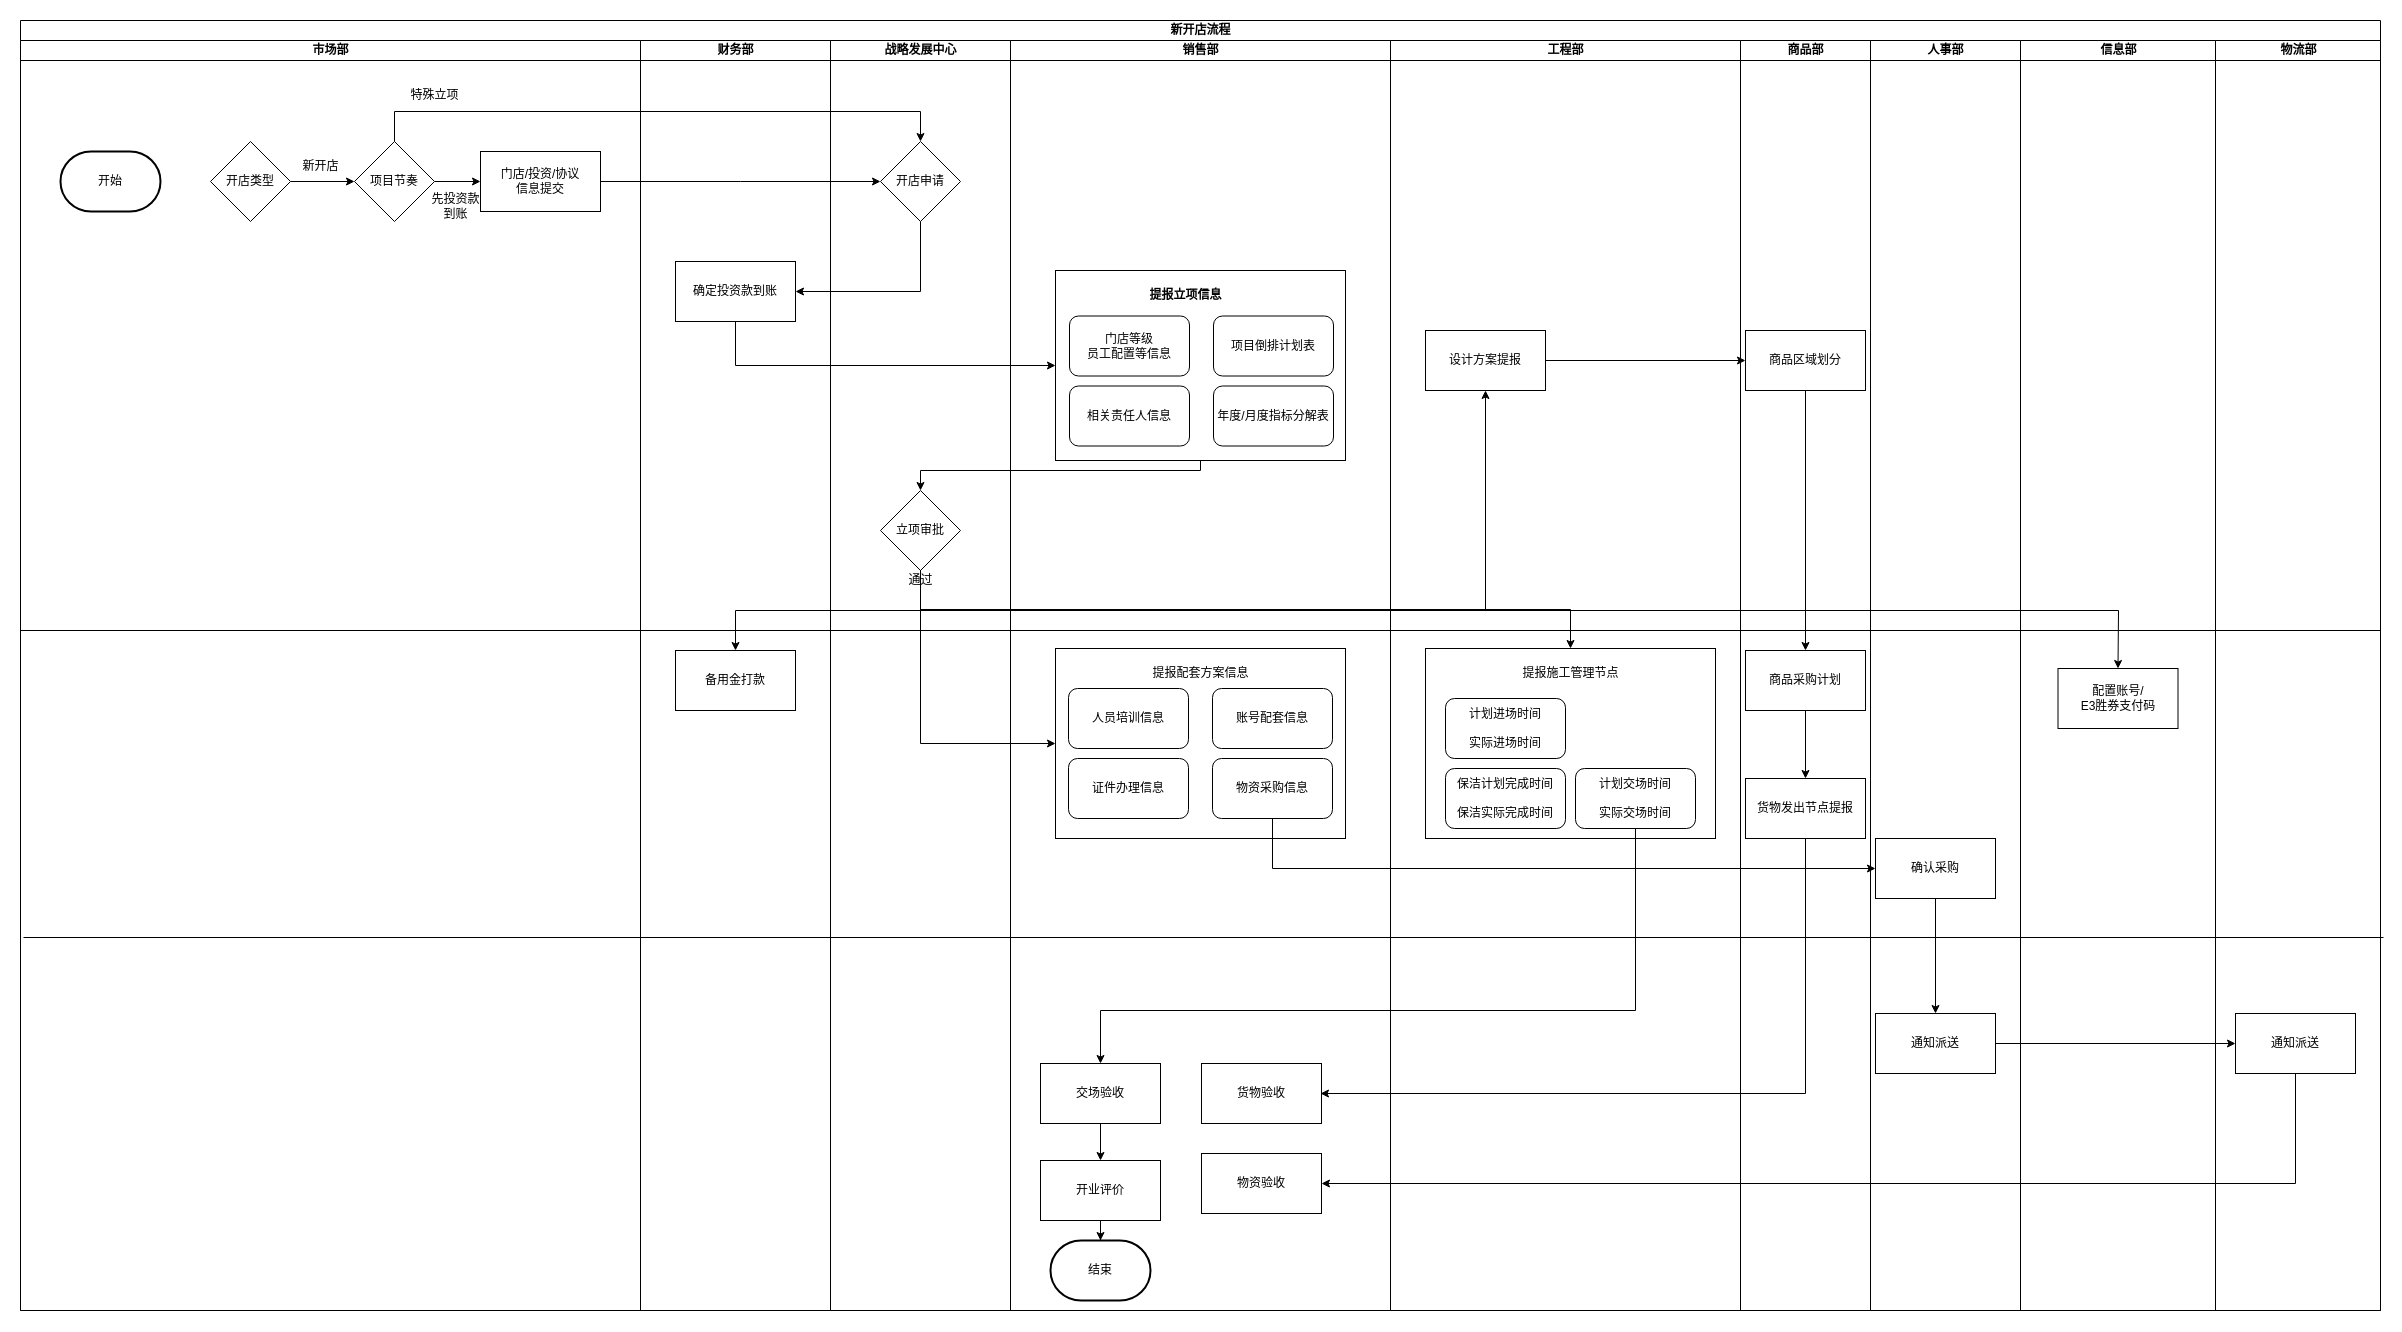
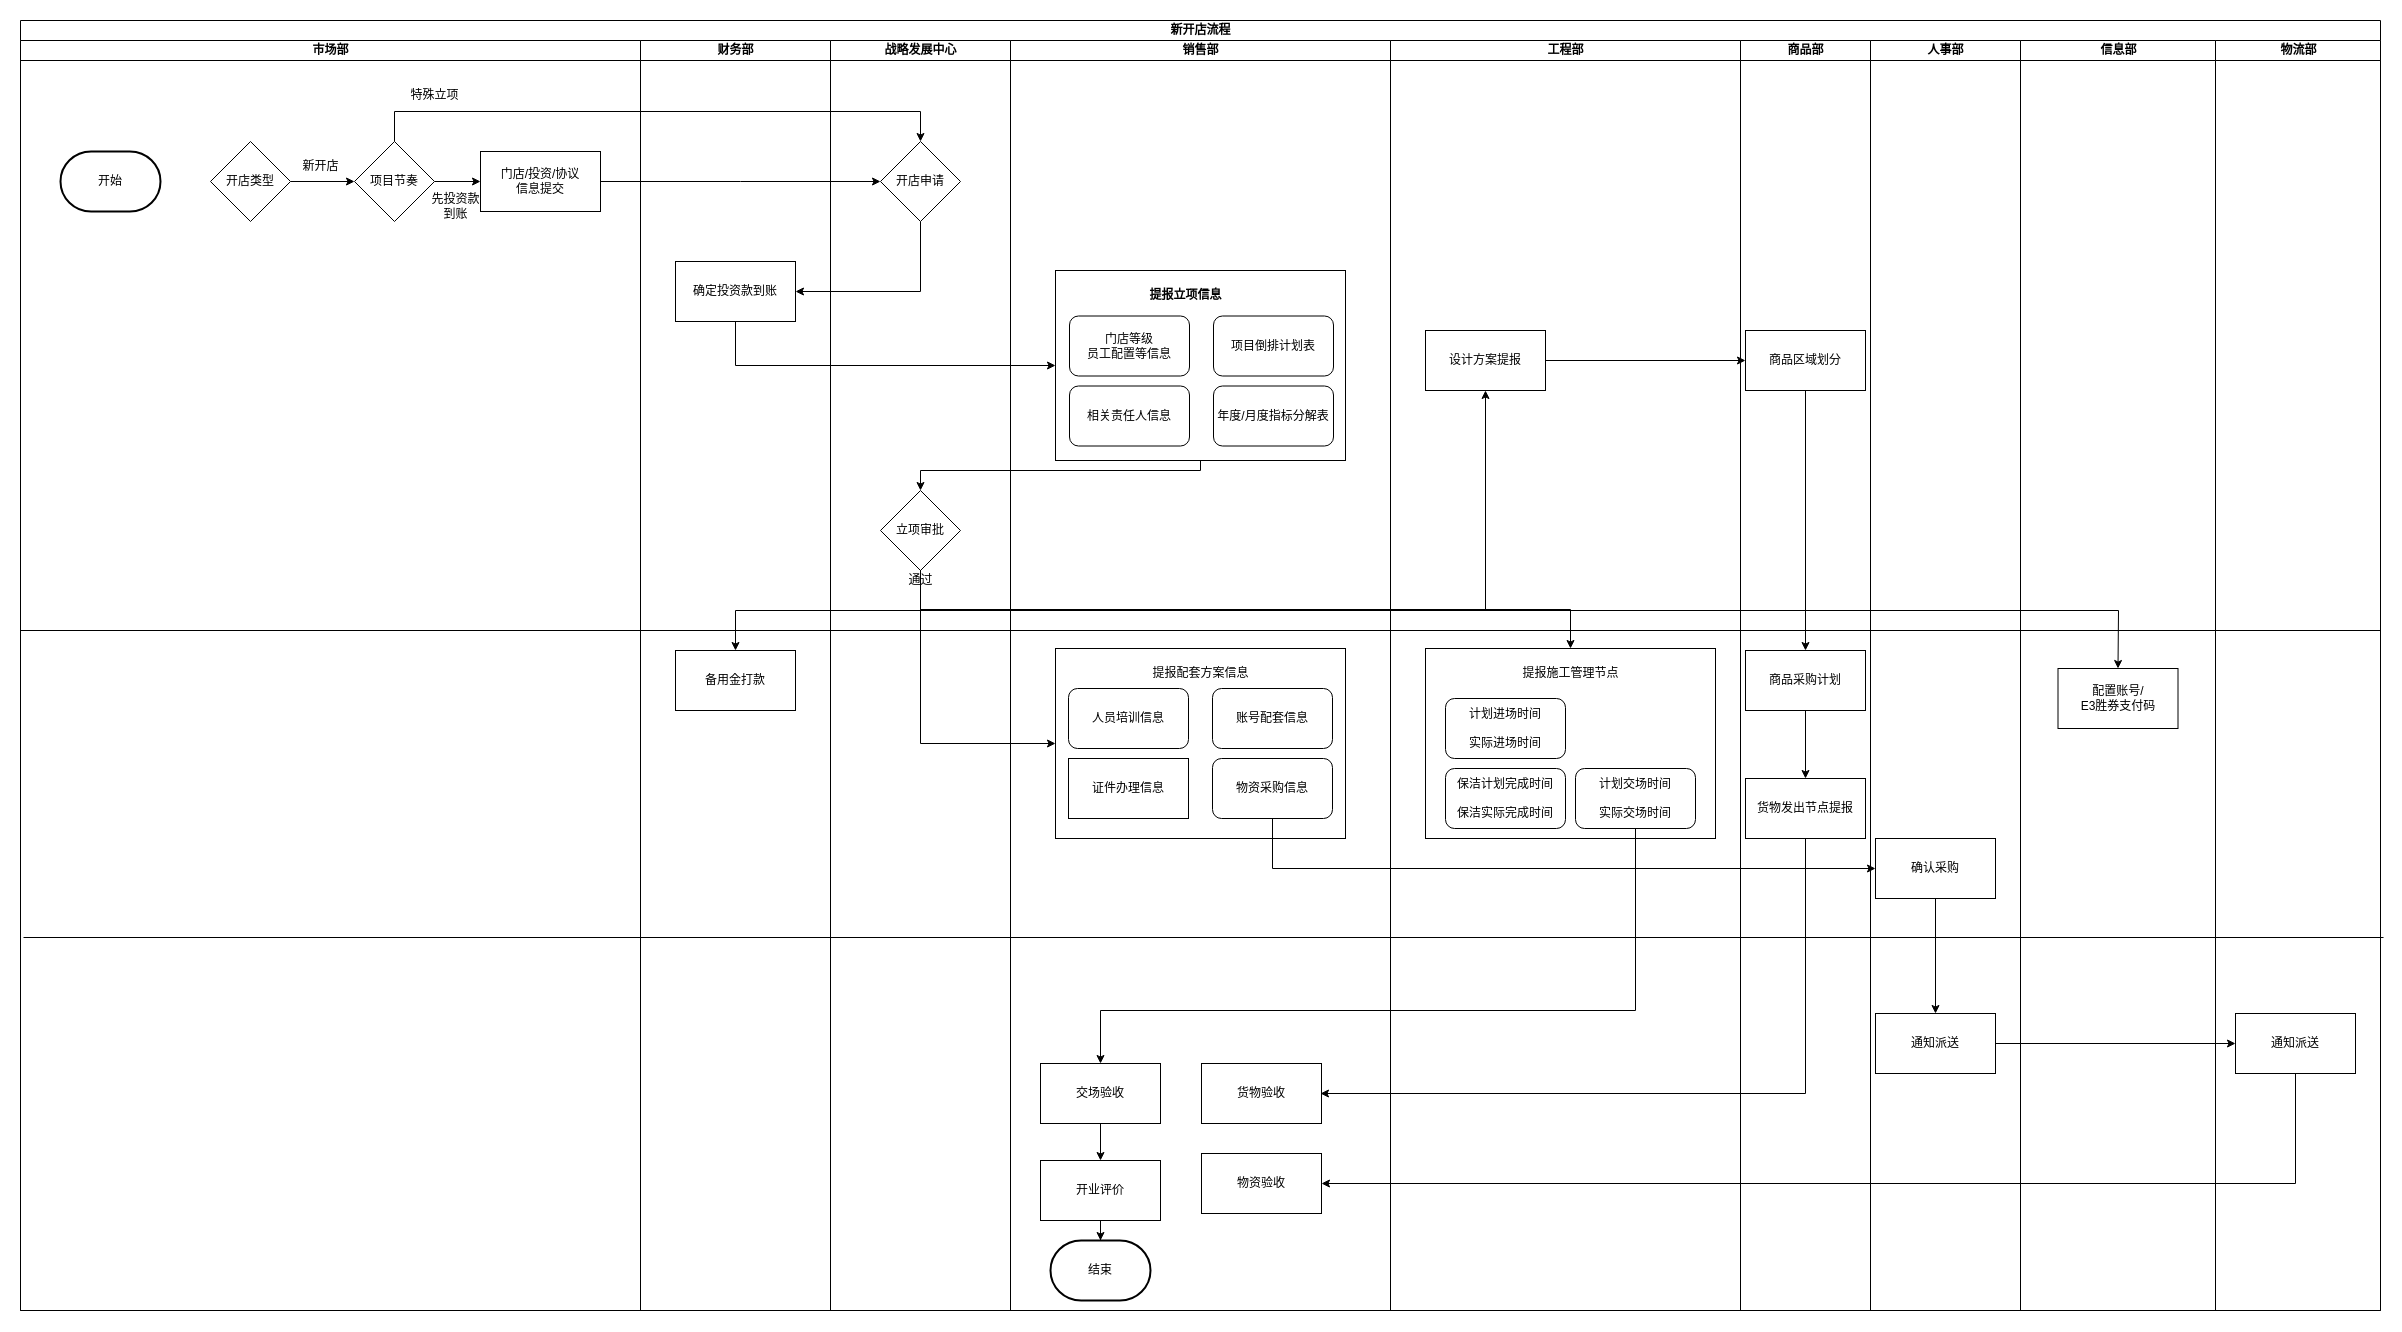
node "证件办理信息": shape rounded rectangle -> rectangle
